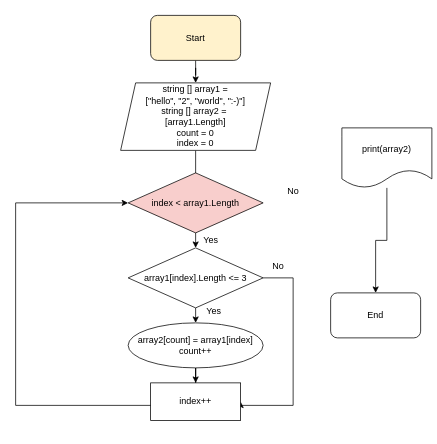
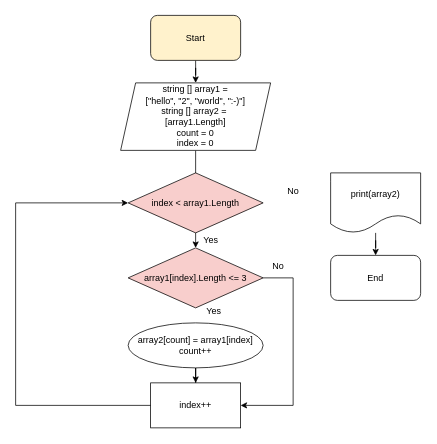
node "print(array2)": moved (387, 158) -> (375, 203)
node "array1[index].Length <= 3": fillcolor #ffffff -> #f8cecc
edge "array1[index].Length <= 3" -> "array2[count] = array1[index] count++": removed
node "End": moved (375, 315) -> (375, 278)
node "index++": size 90x38 -> 90x45
